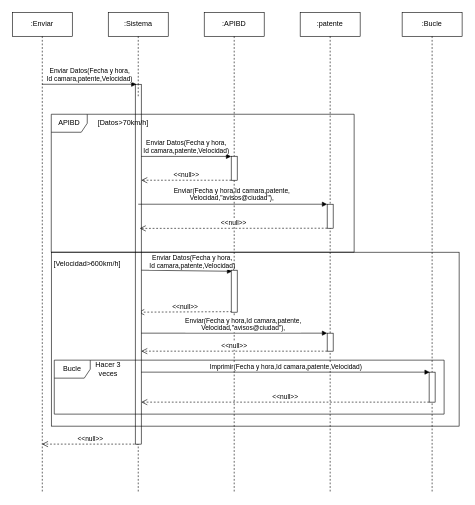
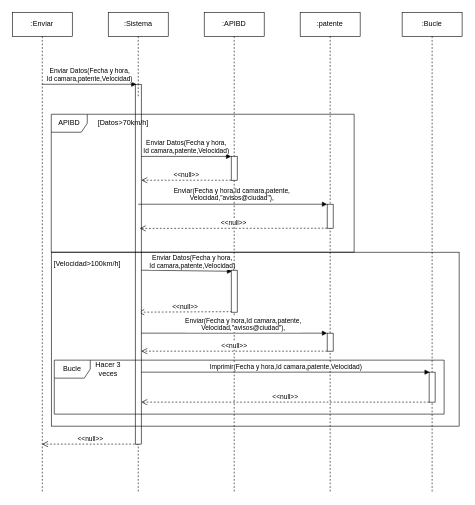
node "[Velocidad>600km/h]": label "[Velocidad>600km/h]" -> "[Velocidad>100km/h]"
